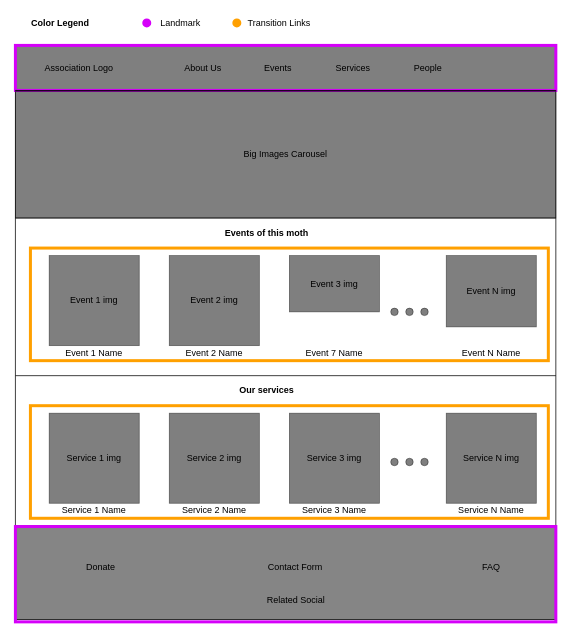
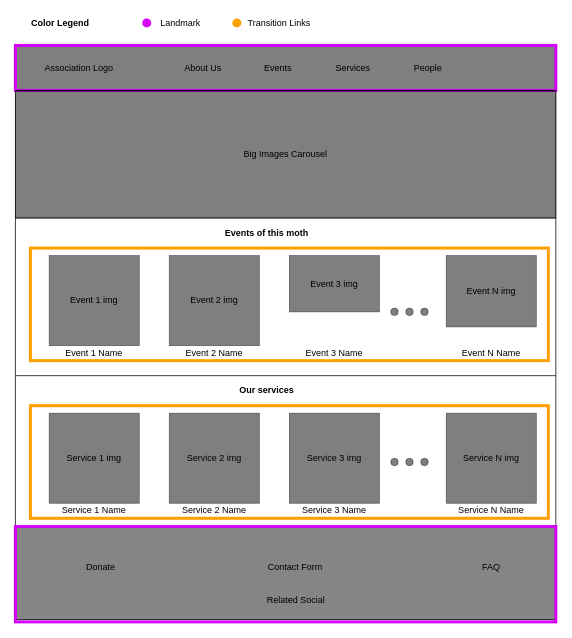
node "Event 7 Name": label "Event 7 Name" -> "Event 3 Name"
